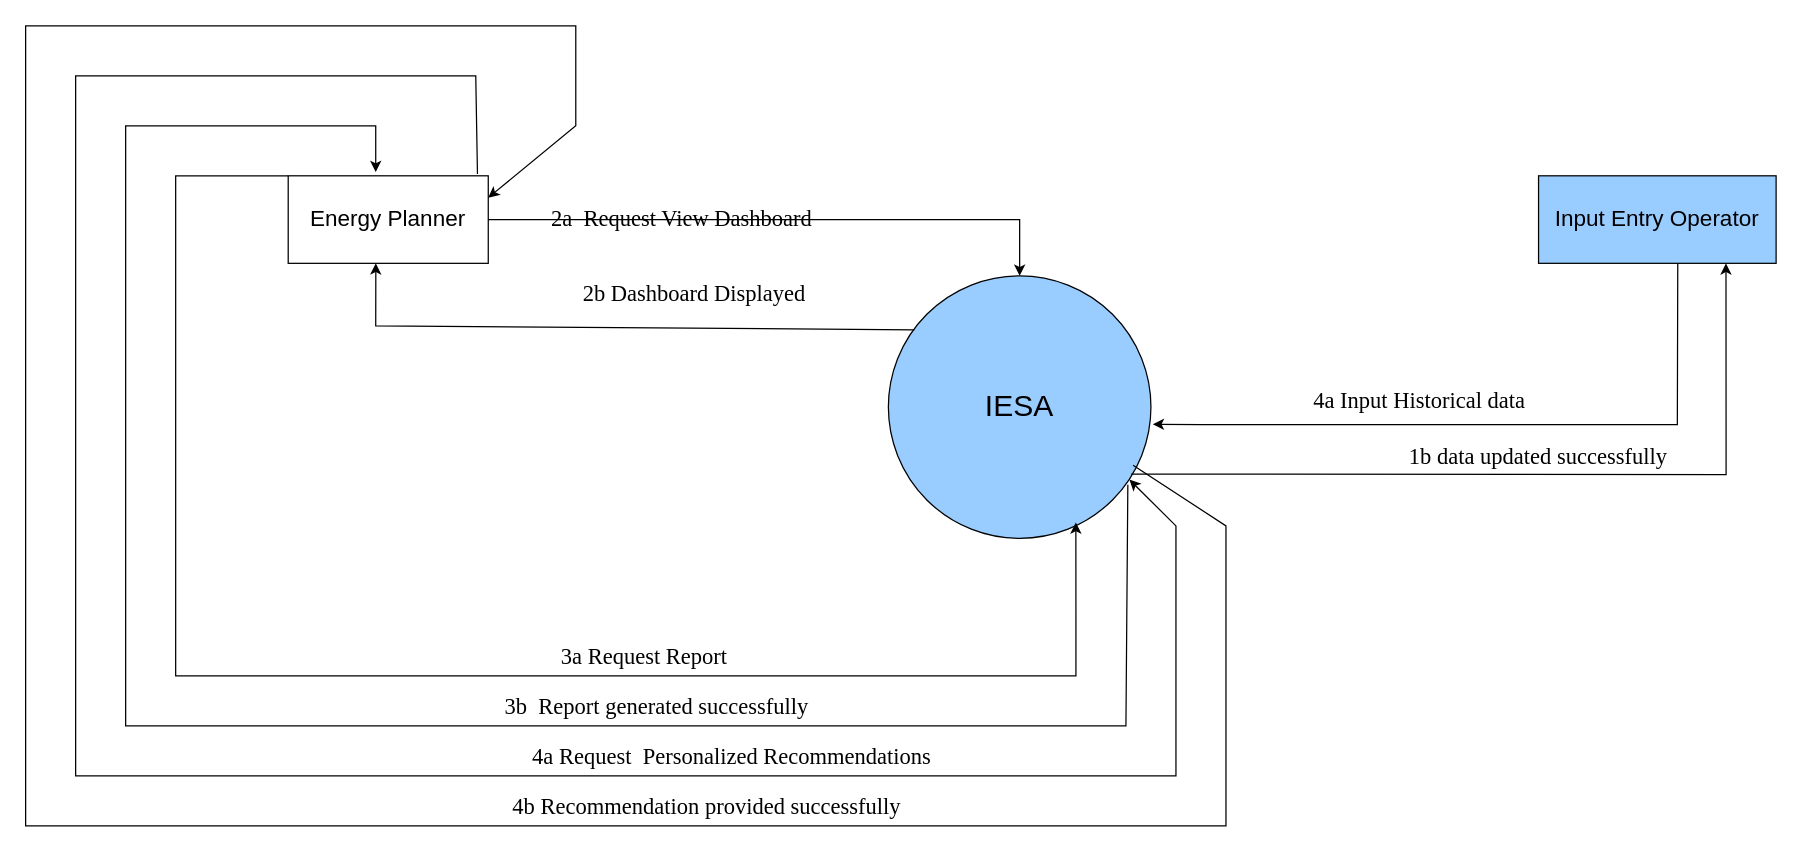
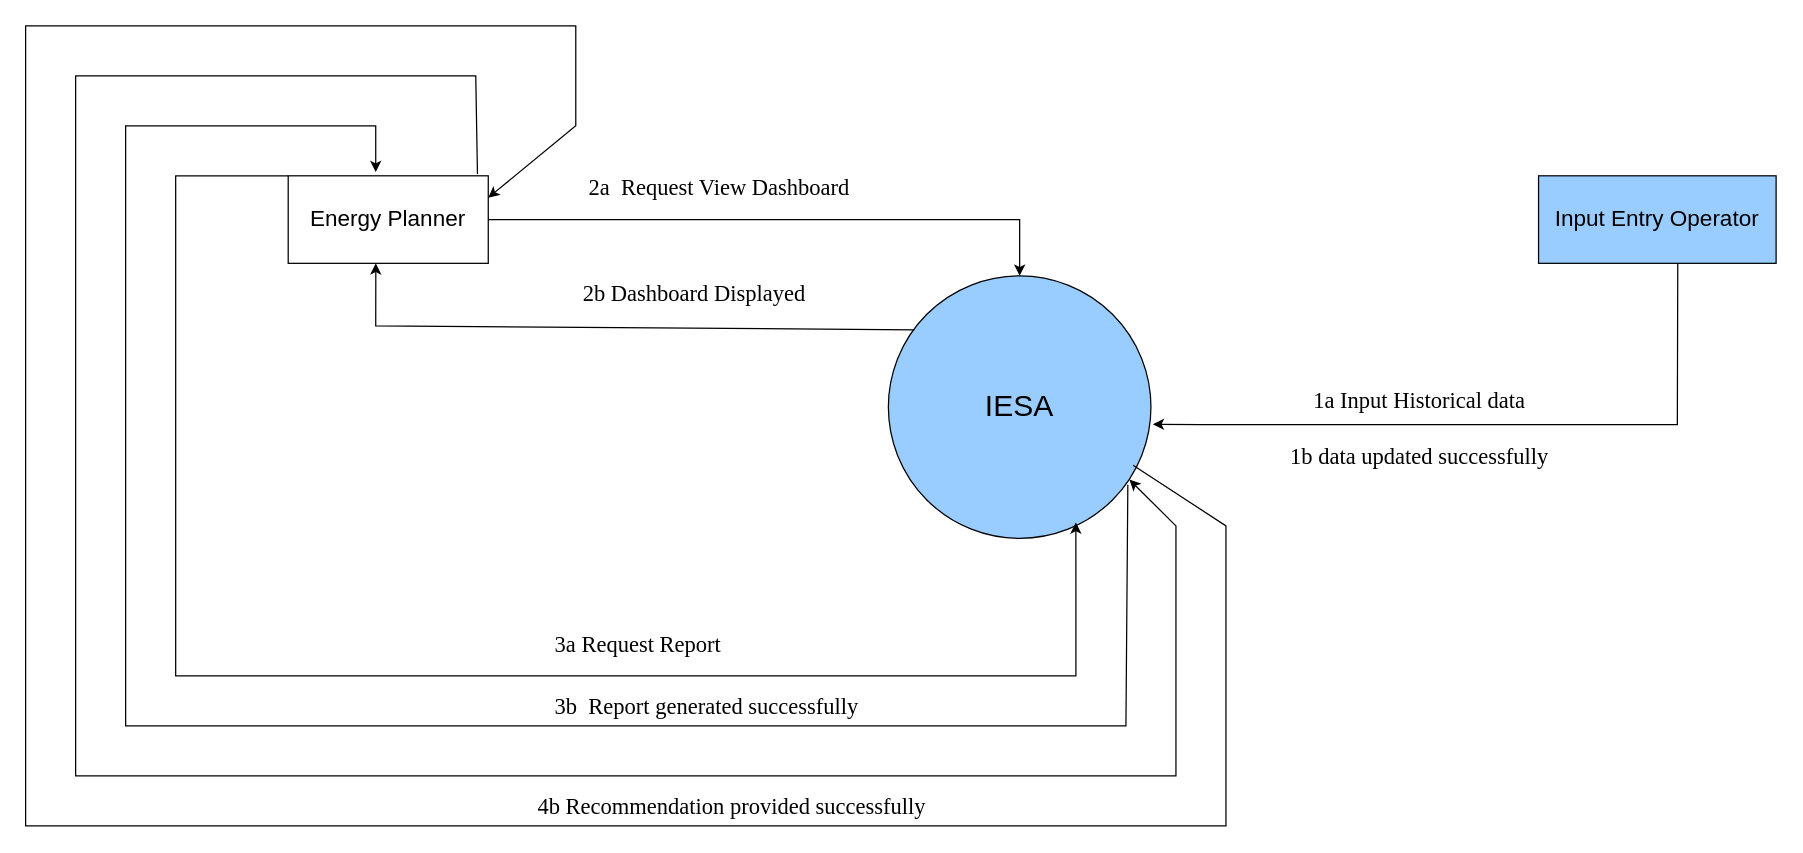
node "2a Request View Dashboard": moved (682, 219) -> (719, 188)
node "4a Input Historical data": label "4a Input Historical data" -> "1a Input Historical data"
node "1b data updated successfully": moved (1538, 457) -> (1419, 457)
edge "IESA" -> "Input Entry Operator": removed
node "3a Request Report": moved (644, 657) -> (638, 644)
node "3b Report generated successfully": moved (657, 707) -> (707, 707)
node "4a Request Personalized Recommendations": removed
node "4b Recommendation provided successfully": moved (707, 807) -> (732, 807)
